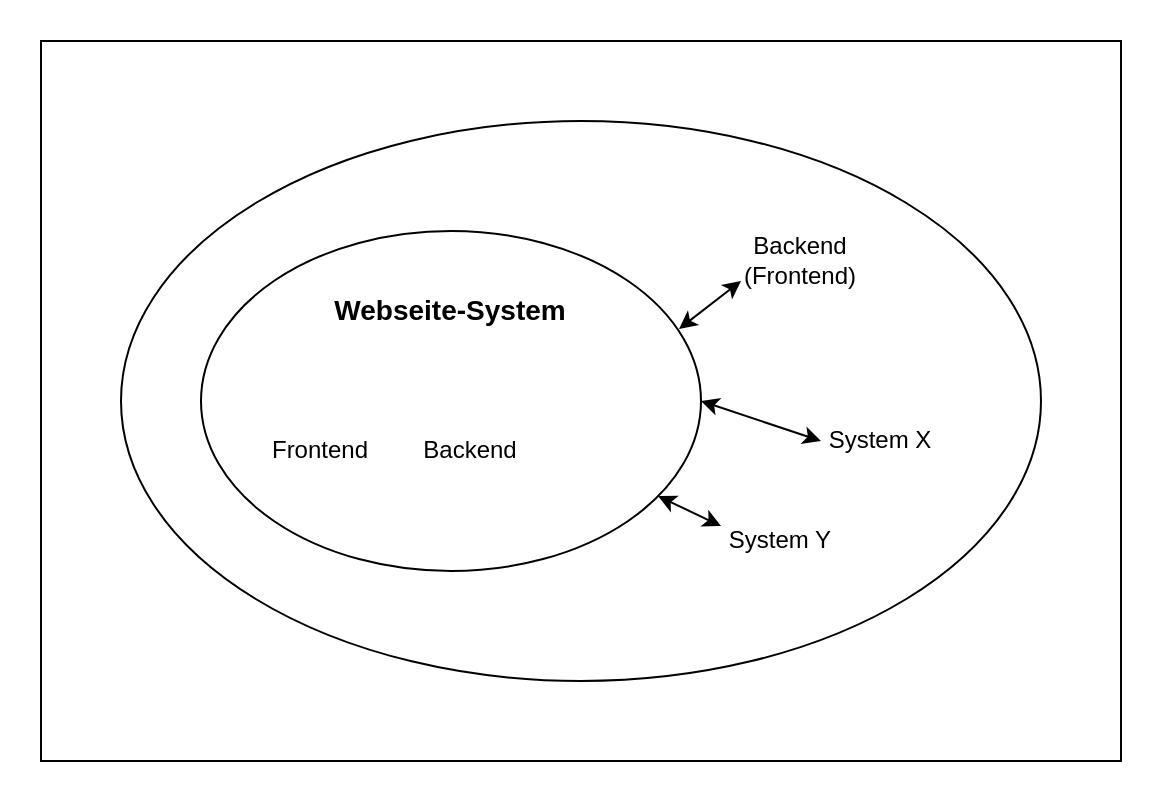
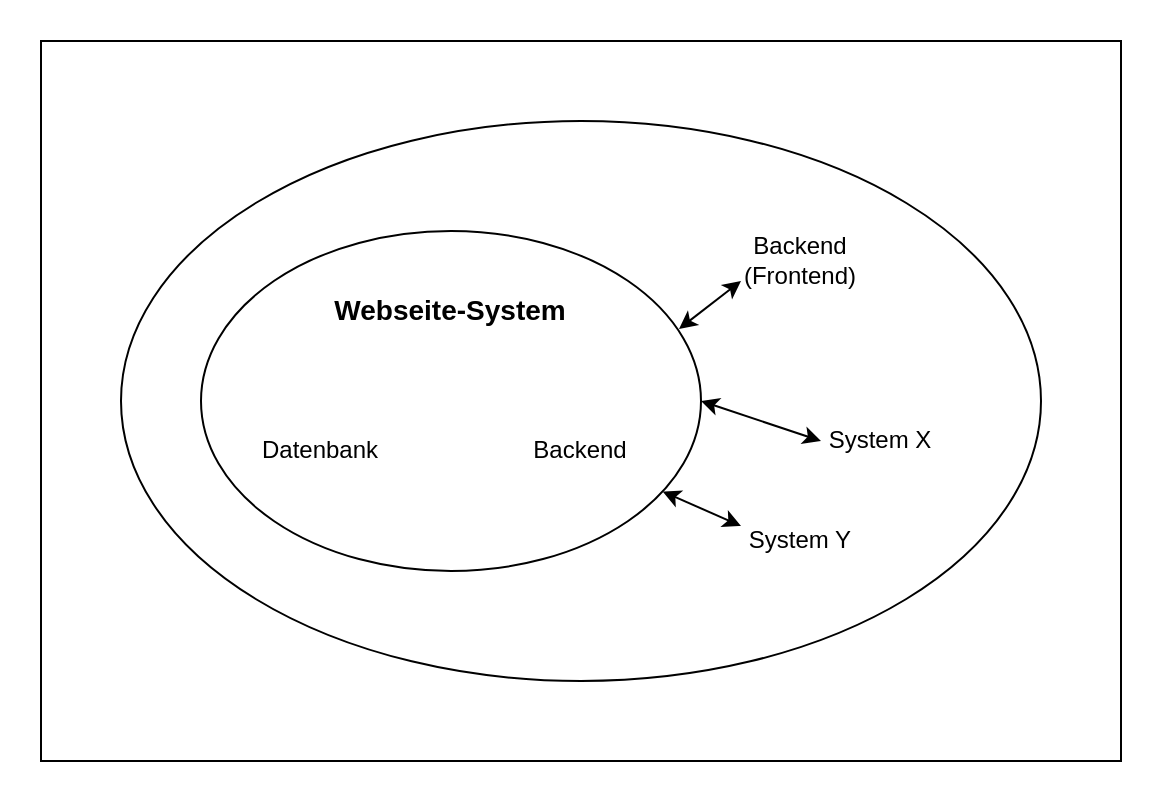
node "Frontend": label "Frontend" -> "Datenbank"
node "Backend": moved (471, 451) -> (581, 451)
node "System Y": moved (781, 541) -> (801, 541)
